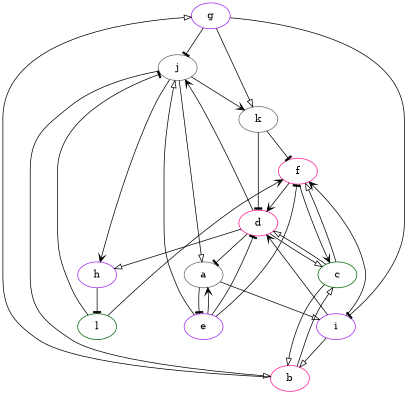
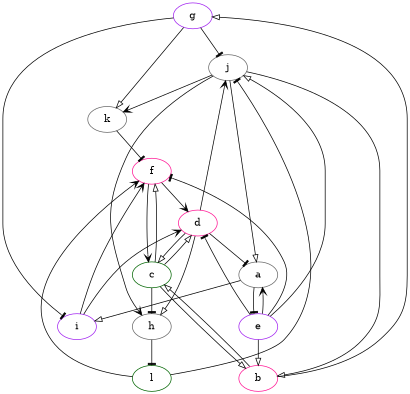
edge "k" -> "d": removed
node "h": color purple -> gray40
edge "c" -> "h": added
edge "i" -> "b": now "e" -> "b"
